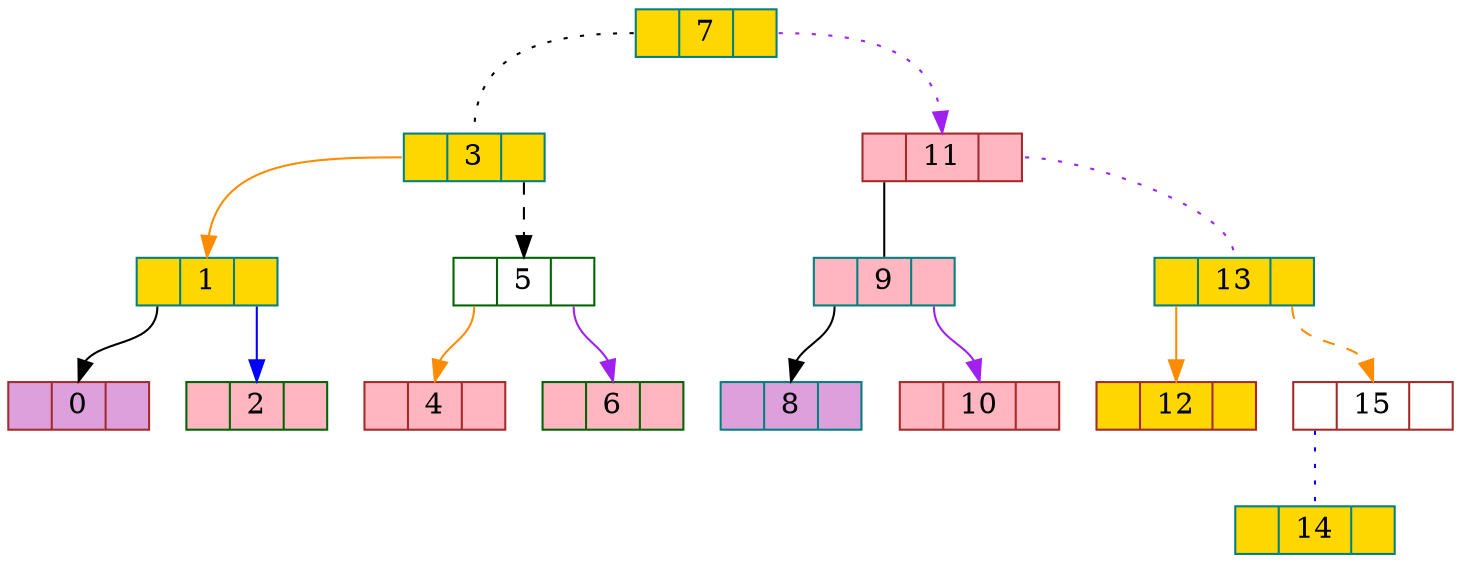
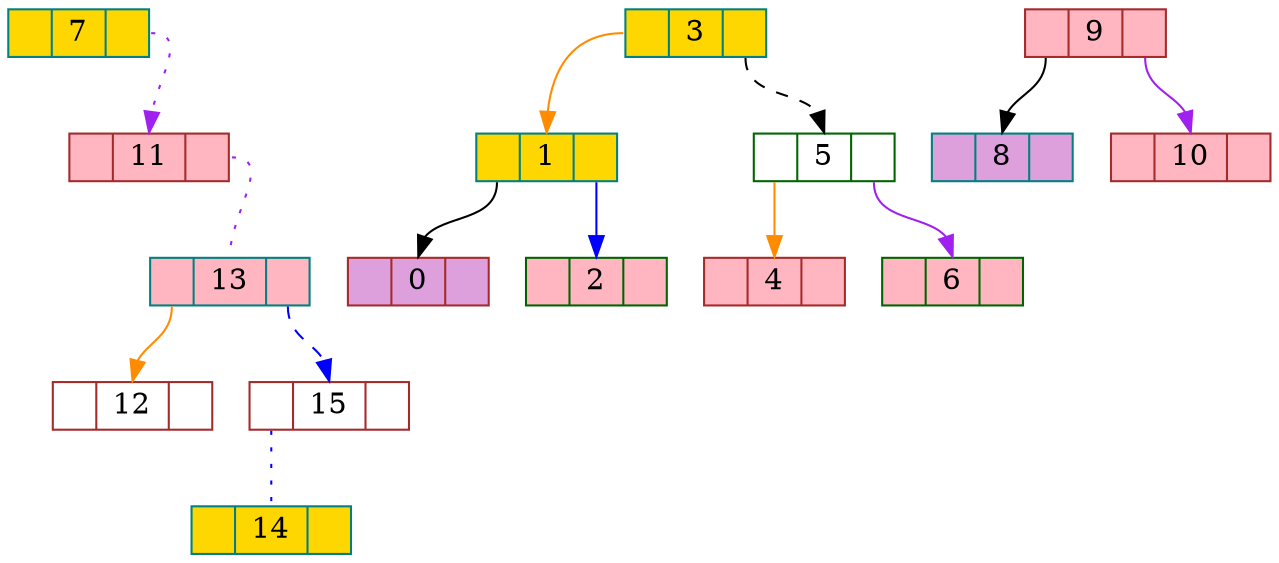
edge "7" -- "3": removed
edge "11" -- "9": removed
node "9": color teal -> brown
node "13": fillcolor gold -> lightpink
edge "13" -> "15": color darkorange -> blue
node "12": fillcolor gold -> white
